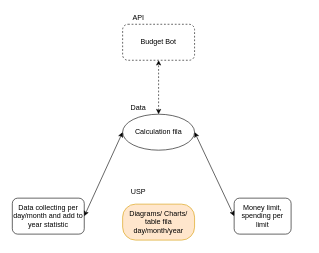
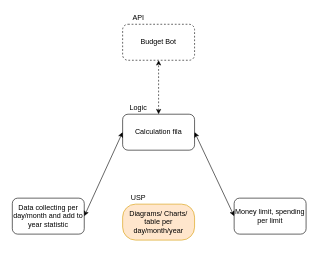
node "Data": label "Data" -> "Logic"
node "Calculation fila": shape ellipse -> rounded rectangle
node "USP": moved (138, 192) -> (138, 198)
node "Money limit, spending per limit": size 57x36 -> 72x36
node "Diagrams/ Charts/ table fila day/month/year": label "Diagrams/ Charts/ table fila day/month/year" -> "Diagrams/ Charts/ table per day/month/year"
